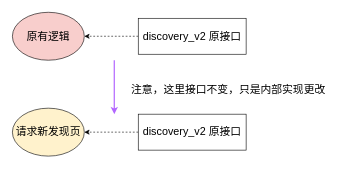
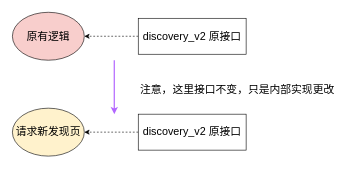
node "注意，这里接口不变，只是内部实现更改": moved (228, 90) -> (237, 90)
